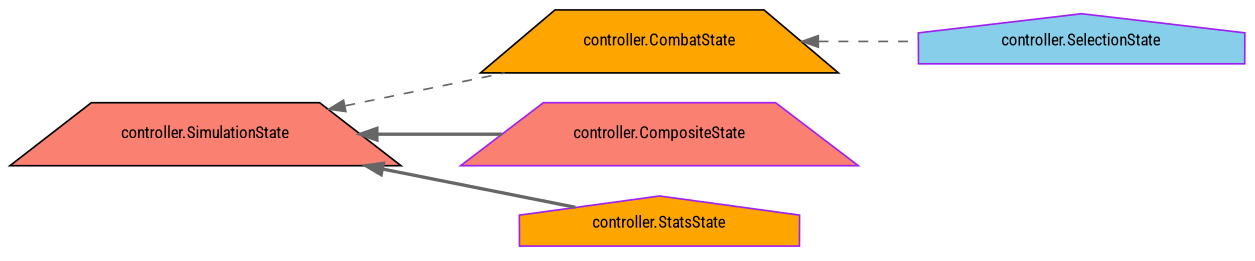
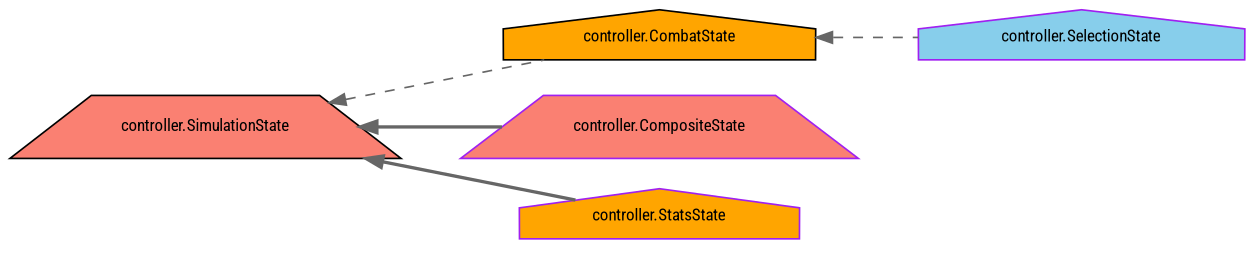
node "controller.CombatState": shape trapezium -> house
